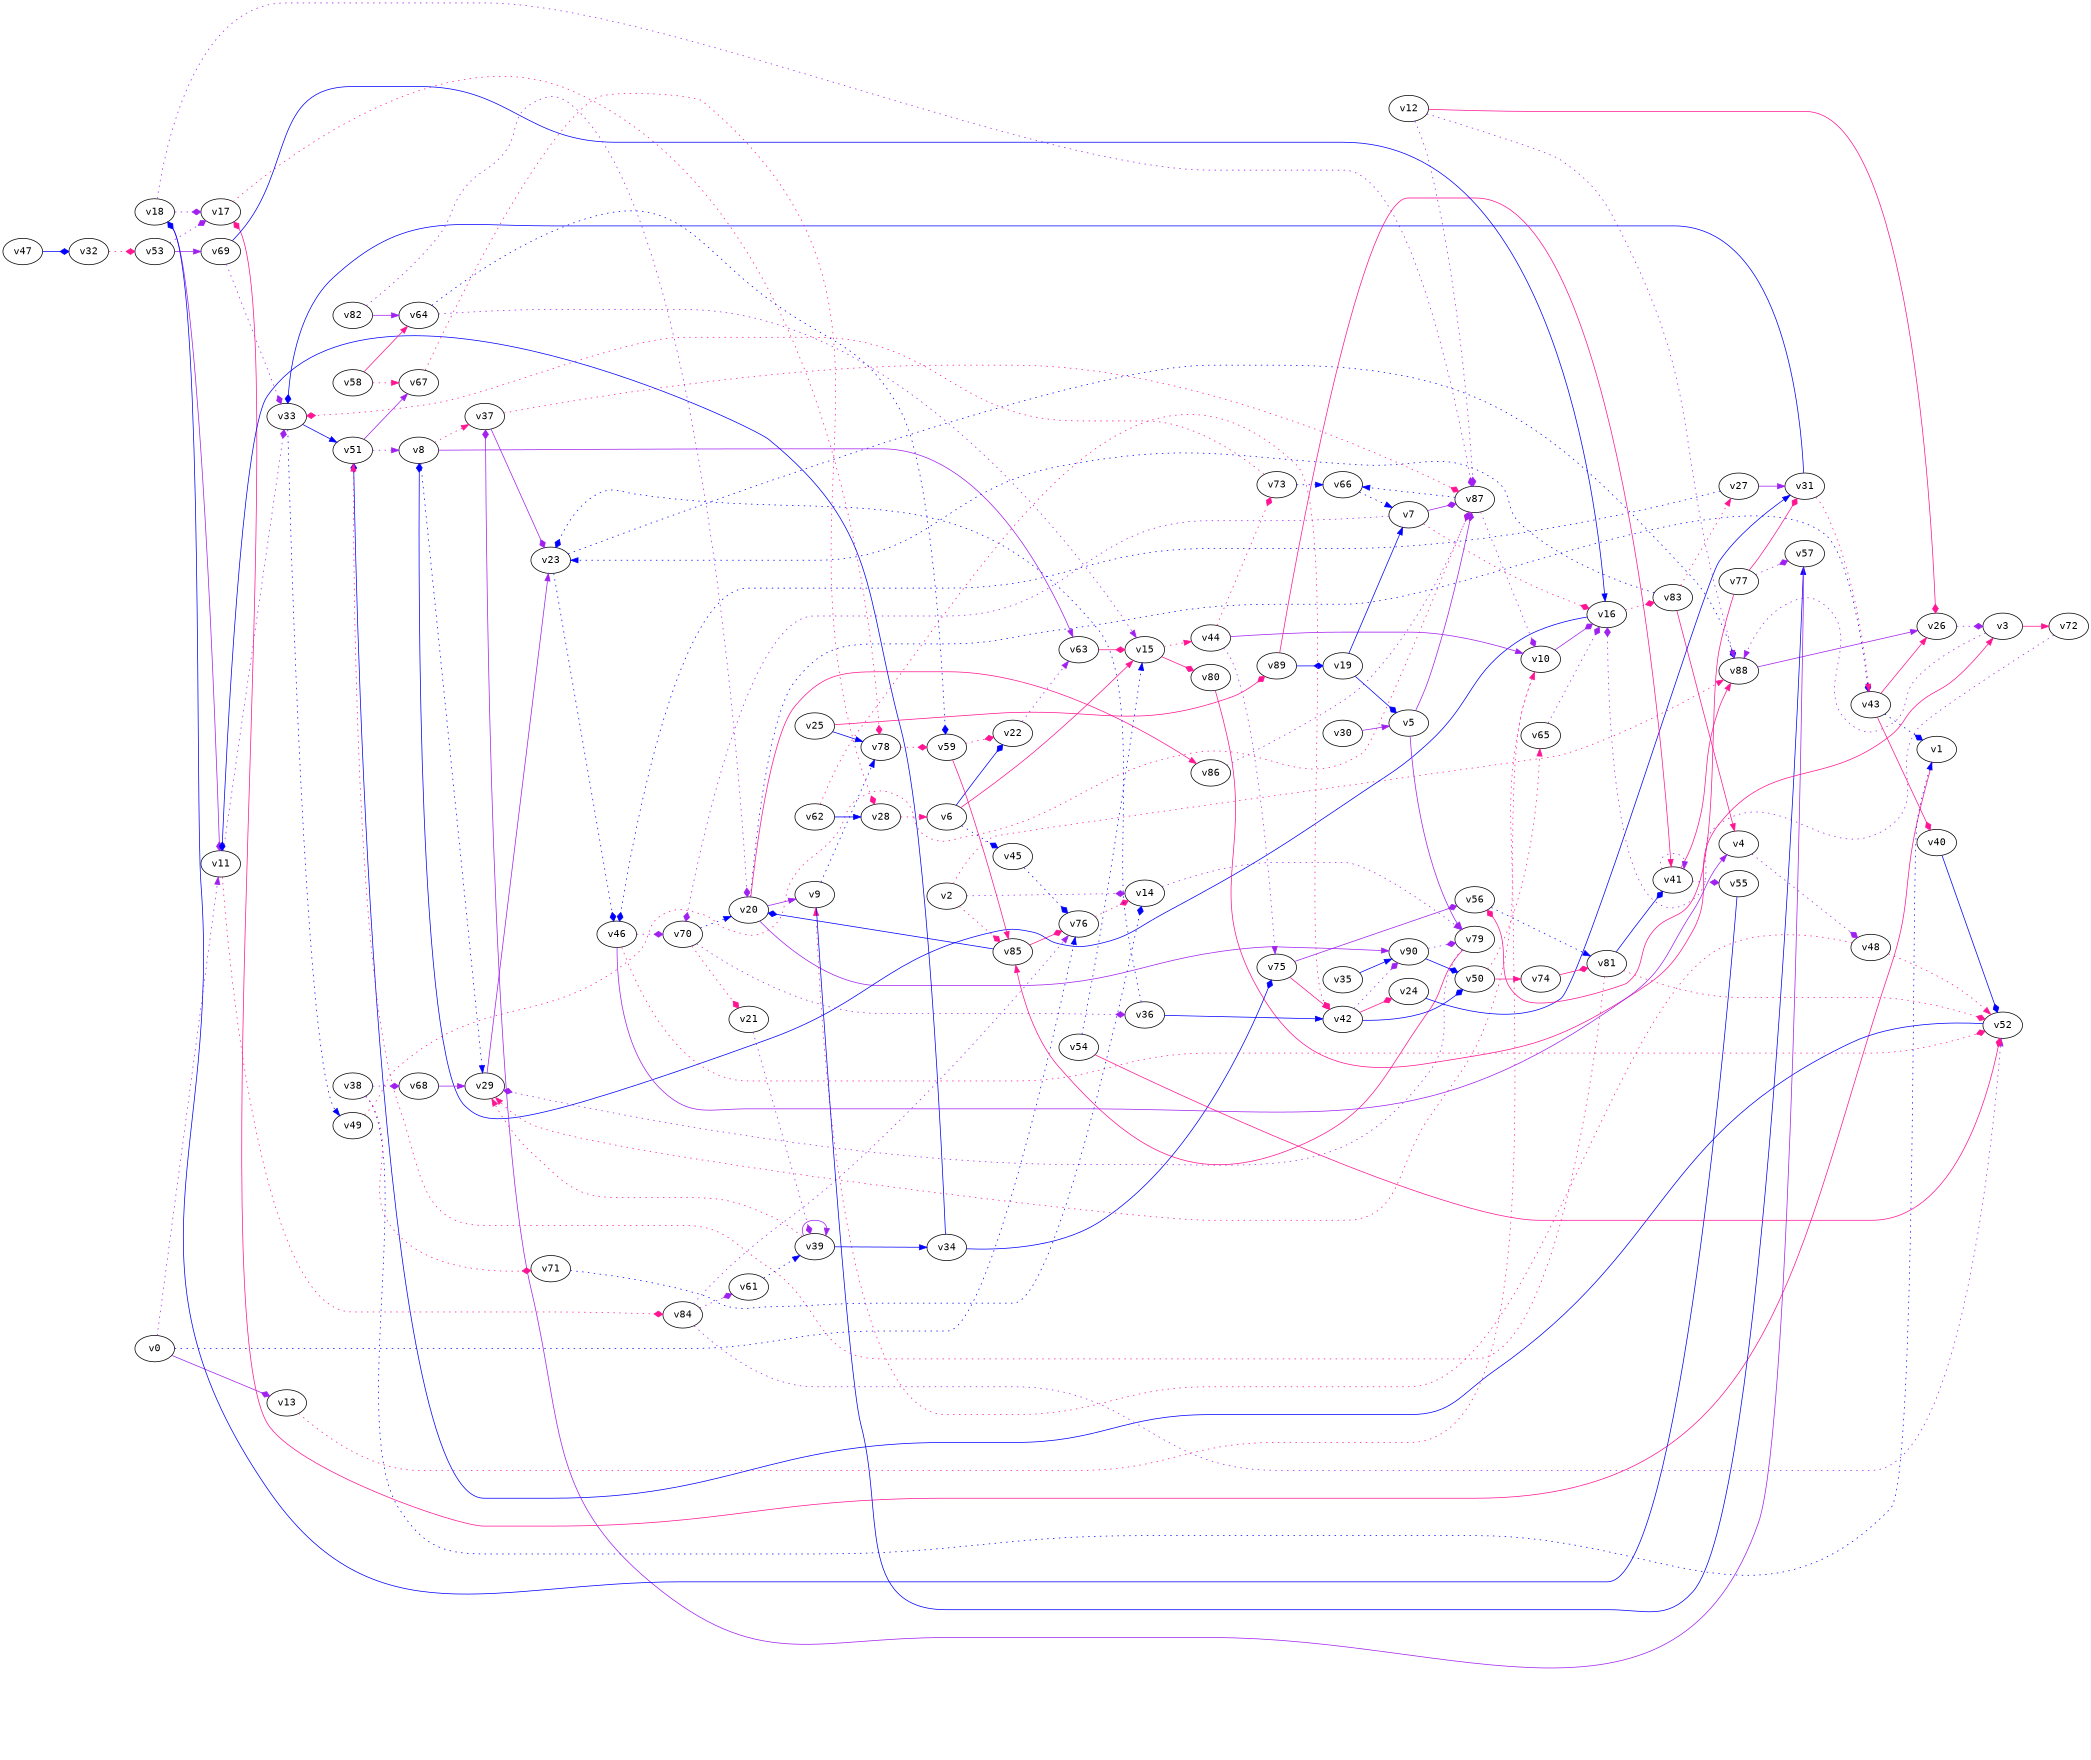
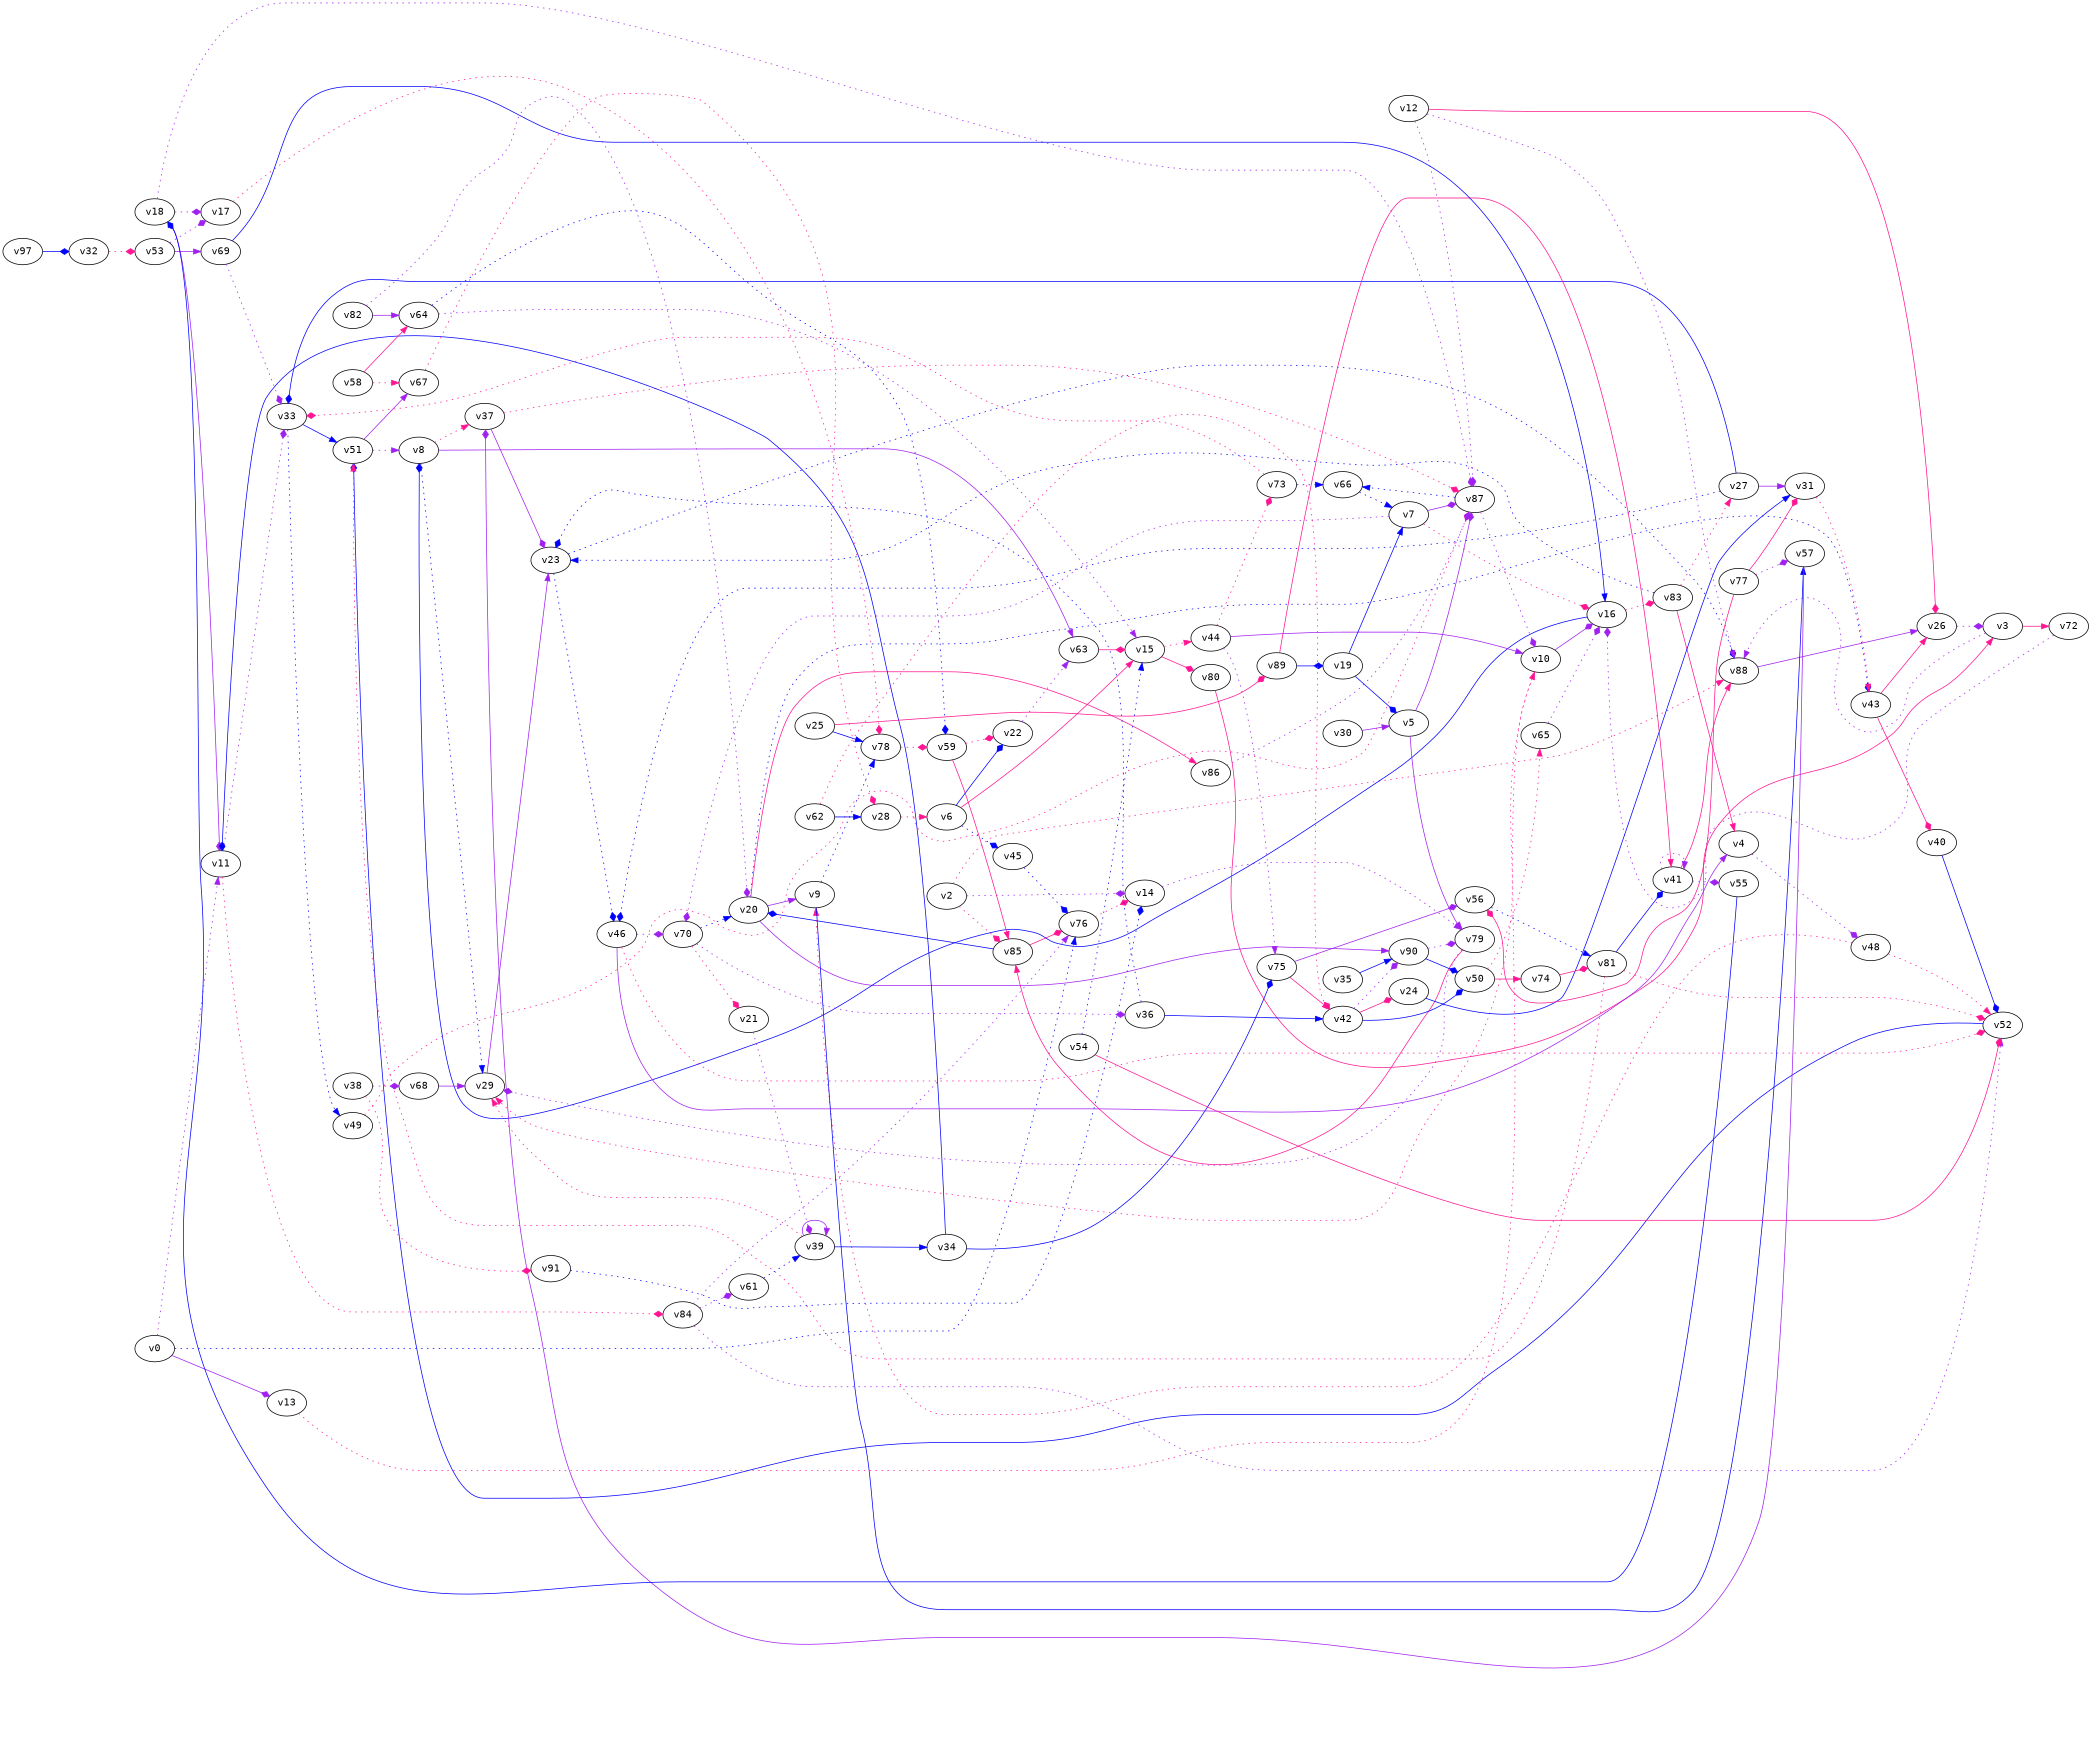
edge "v31" -> "v33": now "v27" -> "v33"
node "v47": label "v47" -> "v97"
node "v1": removed
node "v71": label "v71" -> "v91"
